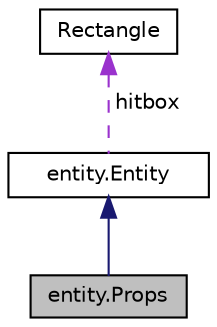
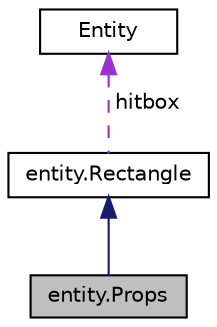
node "Rectangle": label "Rectangle" -> "Entity"
node "entity.Entity": label "entity.Entity" -> "entity.Rectangle"
